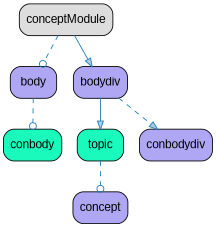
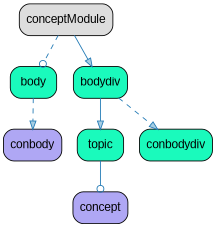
node "body": fillcolor #afa7f4 -> #1afabc
node "bodydiv": fillcolor #afa7f4 -> #1afabc
edge "body" -> "conbody": arrowhead odot -> normal
node "conbody": fillcolor #1afabc -> #afa7f4
node "conbodydiv": fillcolor #afa7f4 -> #1afabc
edge "topic" -> "concept": style dashed -> solid
